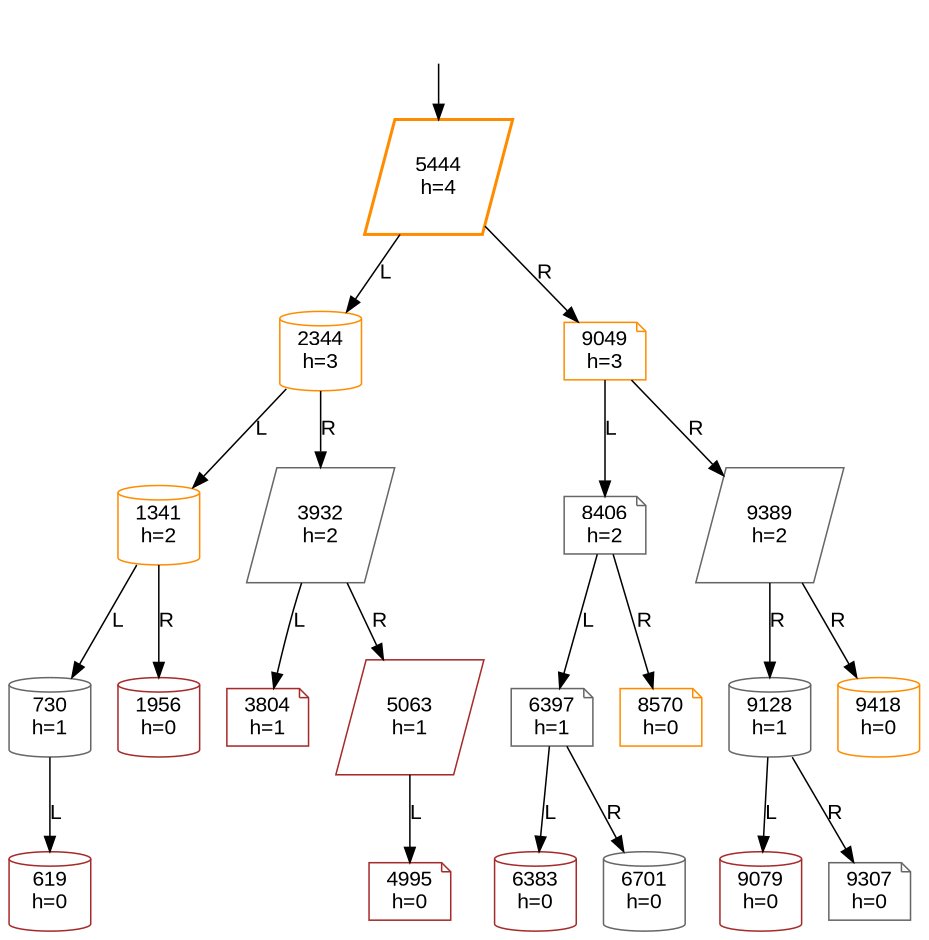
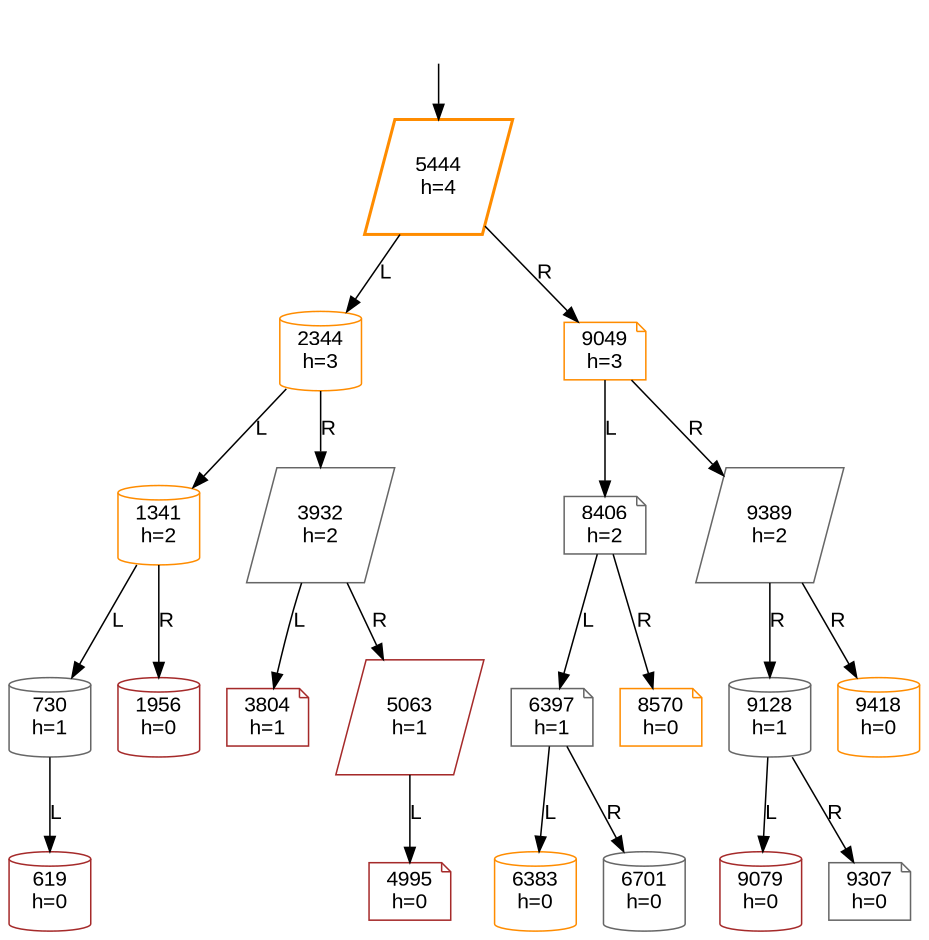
node "6383 h=0": color brown -> darkorange
